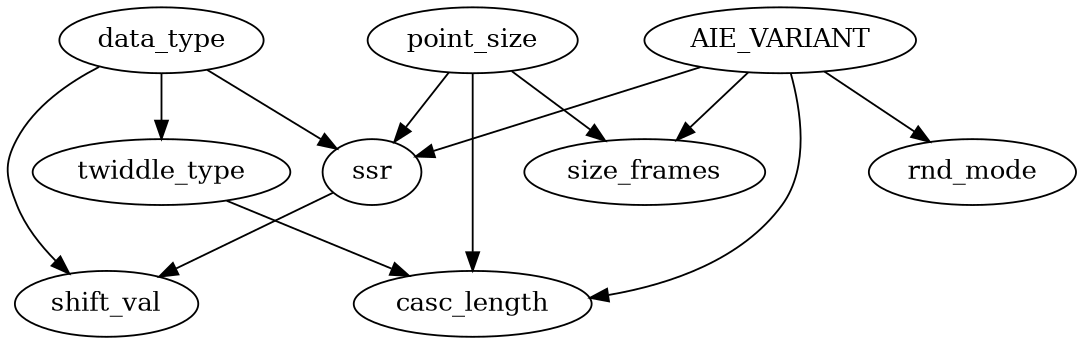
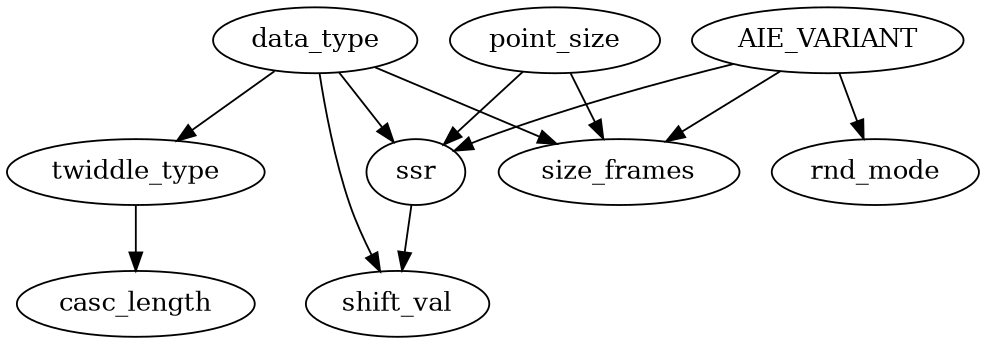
edge "data_type" -> "size_frames": added
edge "point_size" -> "casc_length": removed
edge "AIE_VARIANT" -> "casc_length": removed
